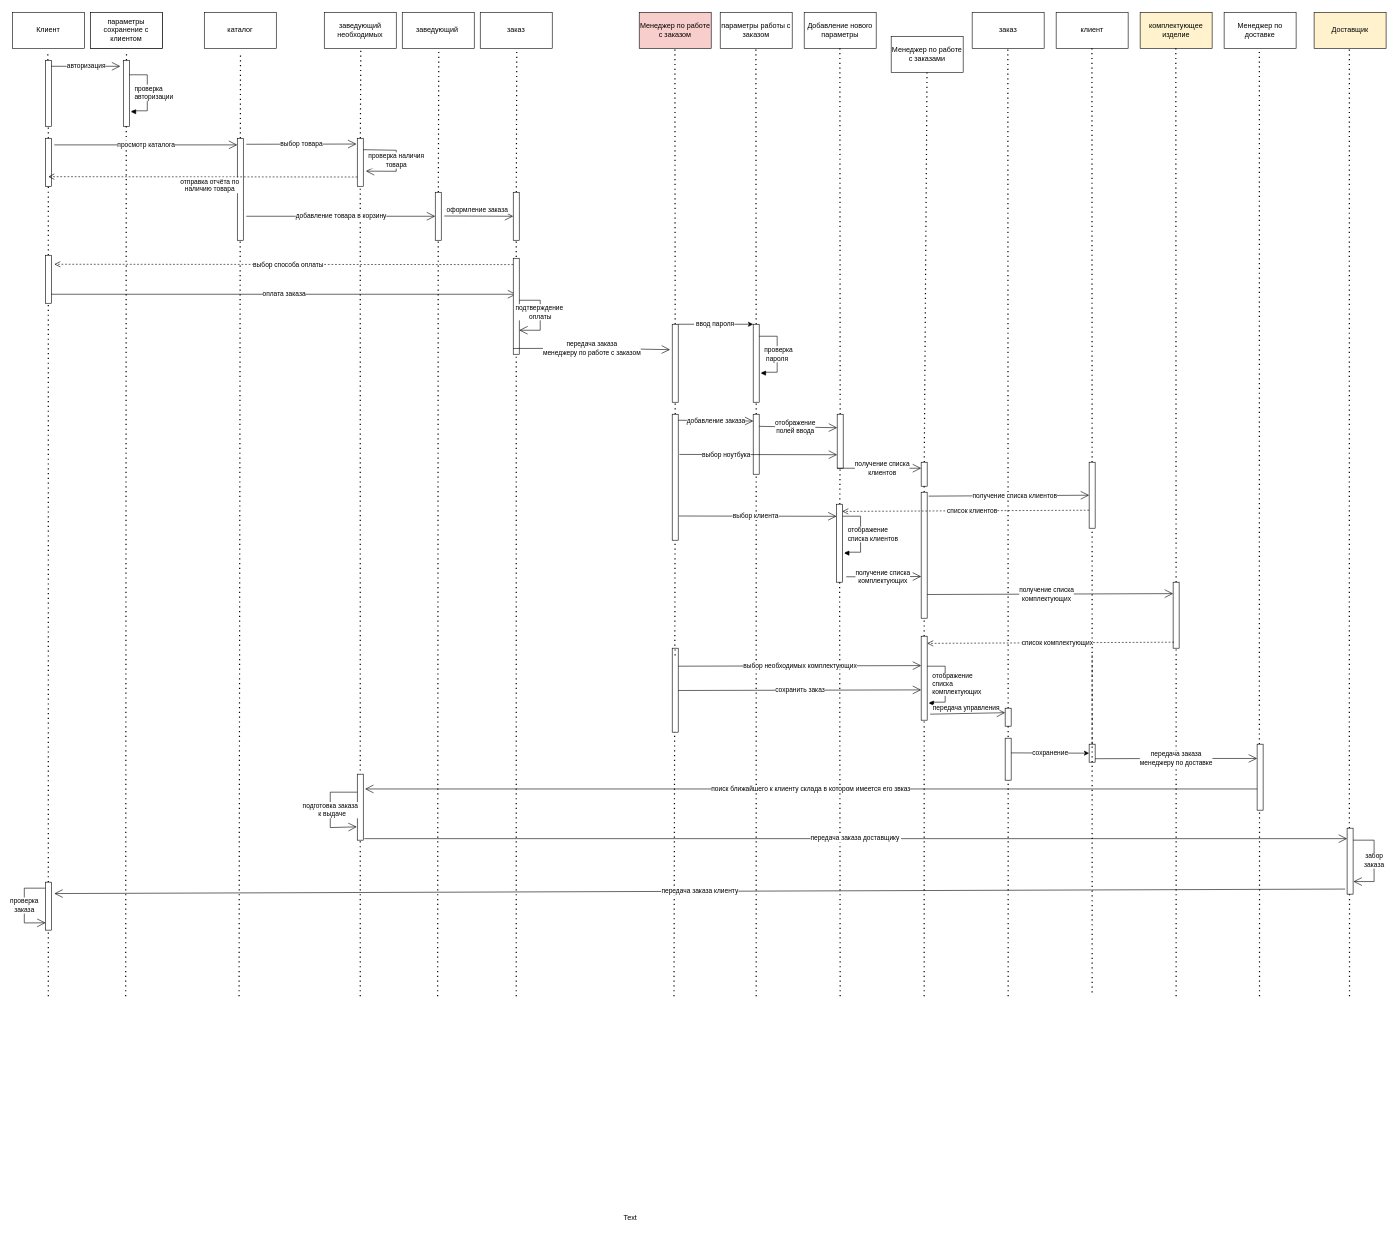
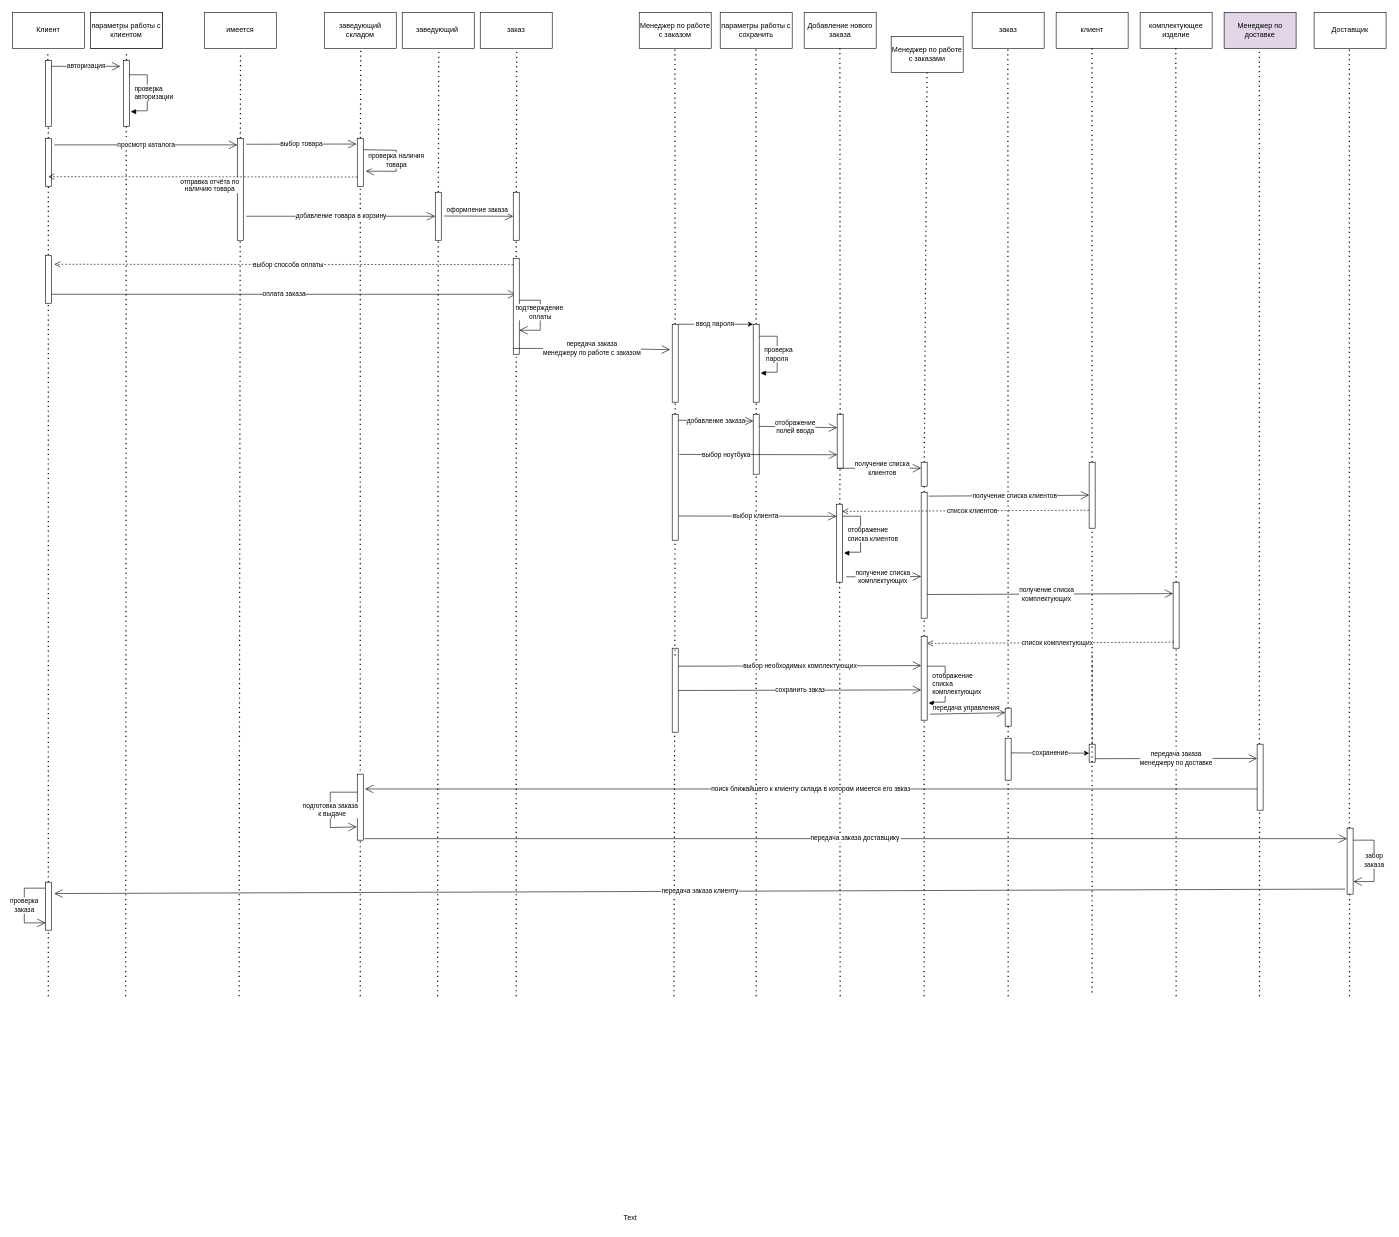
node "параметры сохранение с клиентом": label "параметры сохранение с клиентом" -> "параметры работы с клиентом"
node "каталог": label "каталог" -> "имеется"
node "заведующий необходимых": label "заведующий необходимых" -> "заведующий складом"
node "Менеджер по работе с заказом": fillcolor #f8cecc -> #ffffff
node "параметры работы с заказом": label "параметры работы с заказом" -> "параметры работы с сохранить"
node "Добавление нового параметры": label "Добавление нового параметры" -> "Добавление нового заказа"
node "комплектующее изделие": fillcolor #fff2cc -> #ffffff
node "Менеджер по доставке": fillcolor #ffffff -> #e1d5e7
node "Доставщик": fillcolor #fff2cc -> #ffffff
